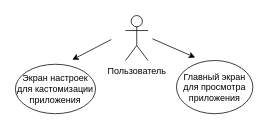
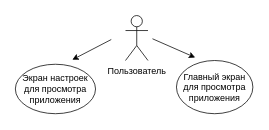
node "Экран настроек для кастомизации приложения": label "Экран настроек для кастомизации приложения" -> "Экран настроек для просмотра приложения"
